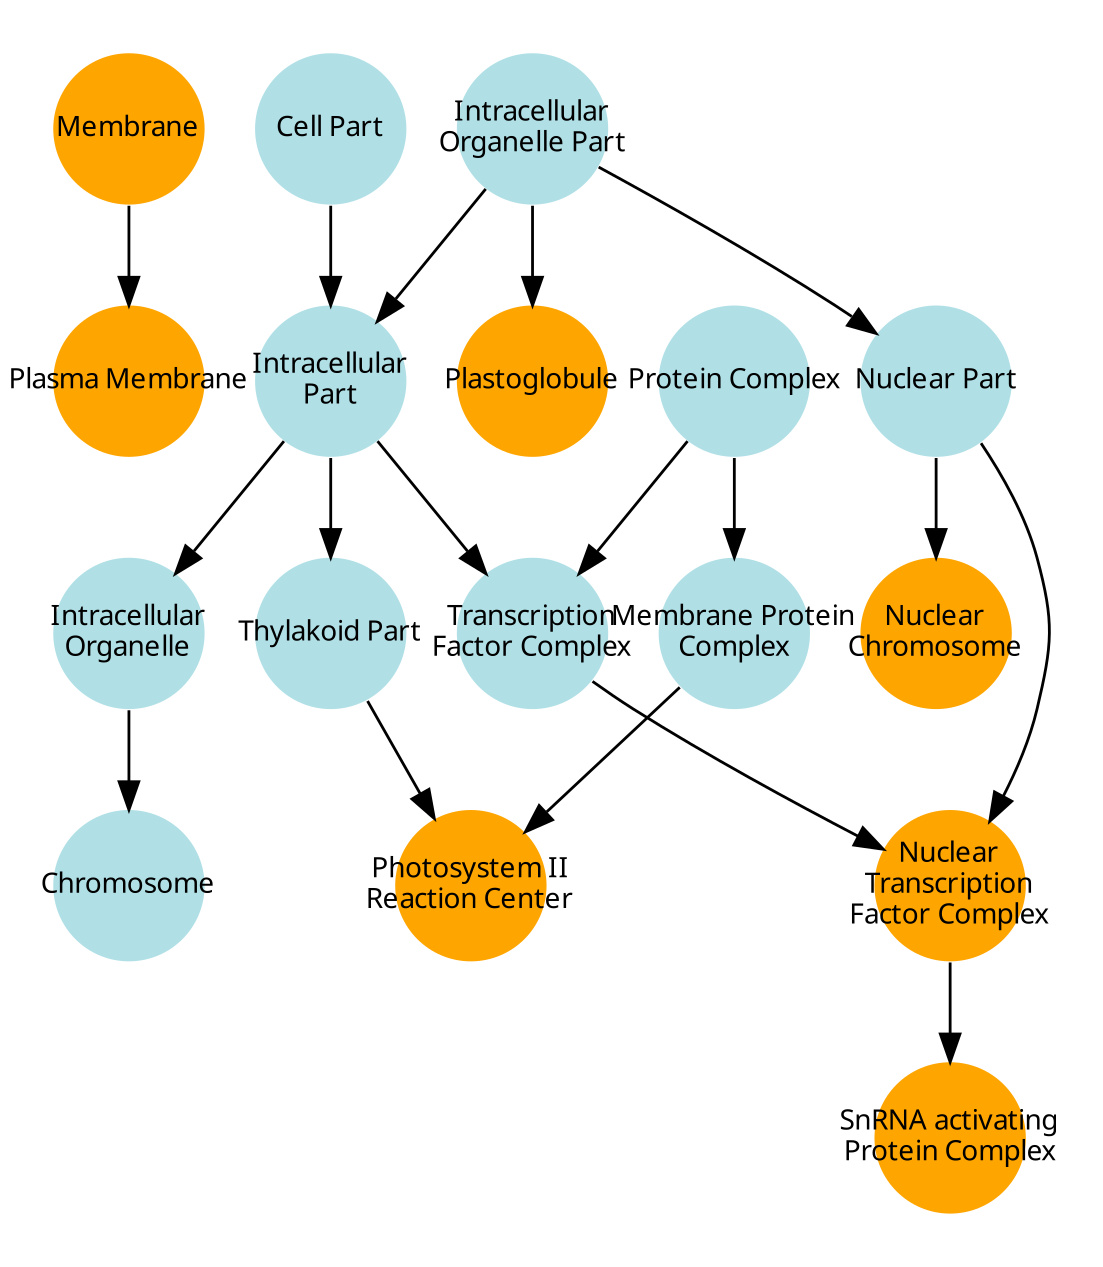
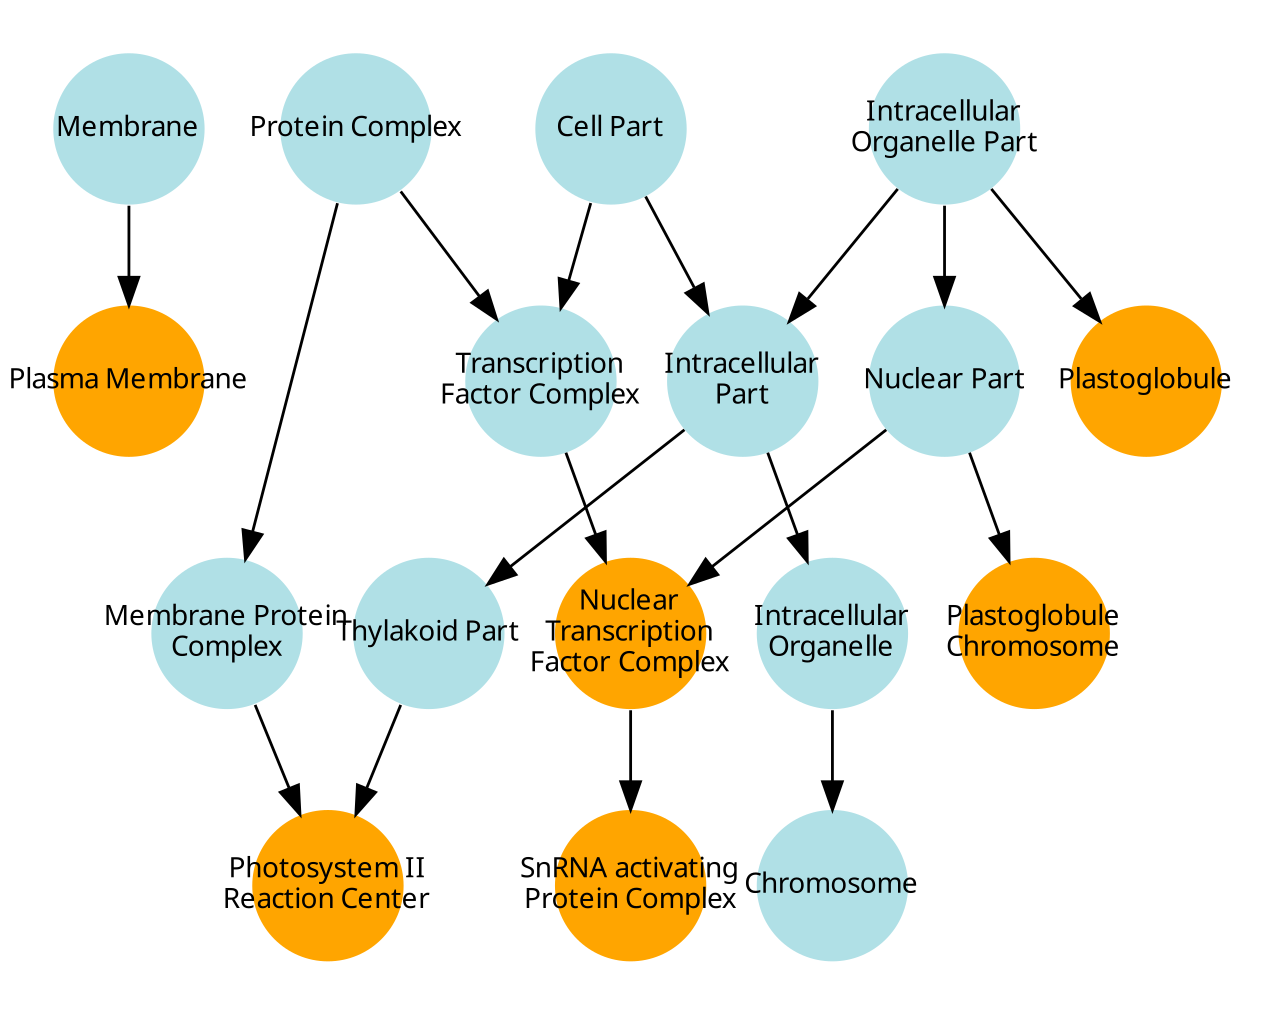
node "Membrane": fillcolor orange -> powderblue
edge "Intracellular Part" -> "Transcription Factor Complex": now "Cell Part" -> "Transcription Factor Complex"
node "Nuclear Chromosome": label "Nuclear Chromosome" -> "Plastoglobule Chromosome"
